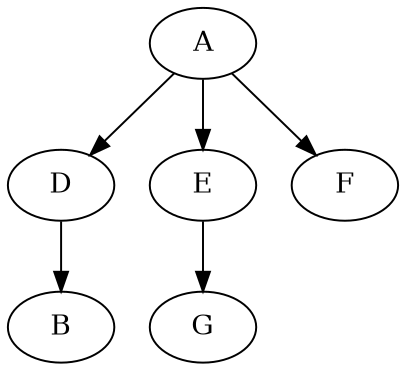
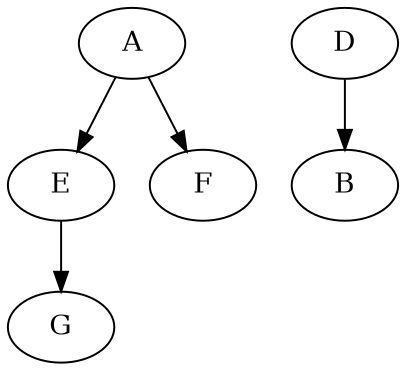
edge "A" -> "D": removed
